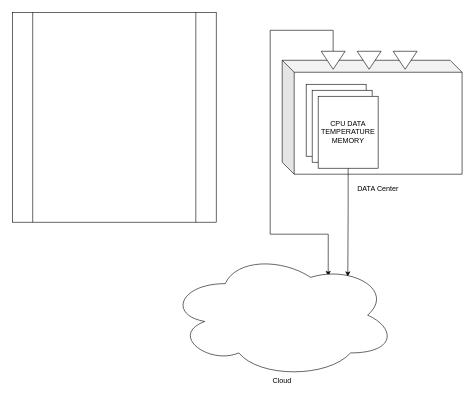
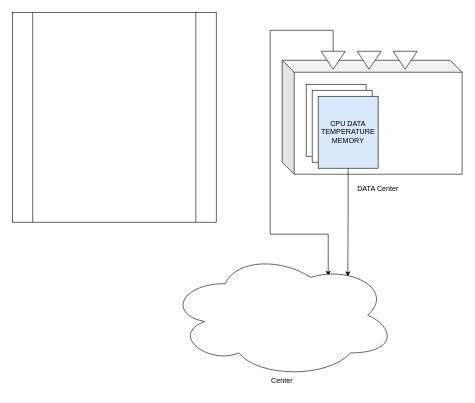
node "CPU DATATEMPERATUREMEMORY": fillcolor #ffffff -> #dae8fc
node "Cloud": label "Cloud" -> "Center"
